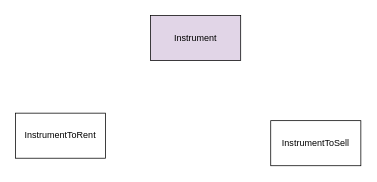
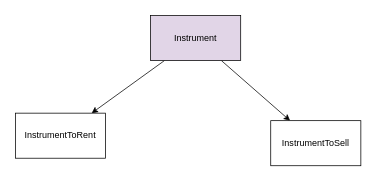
edge "Instrument" -> "InstrumentToRent": added
edge "Instrument" -> "InstrumentToSell": added
